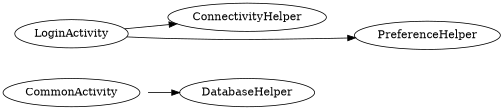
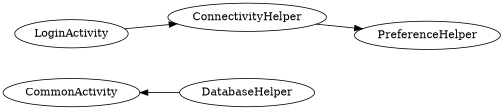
edge "LoginActivity" -> "PreferenceHelper": now "ConnectivityHelper" -> "PreferenceHelper"
edge "CommonActivity" -> "DatabaseHelper": reversed
